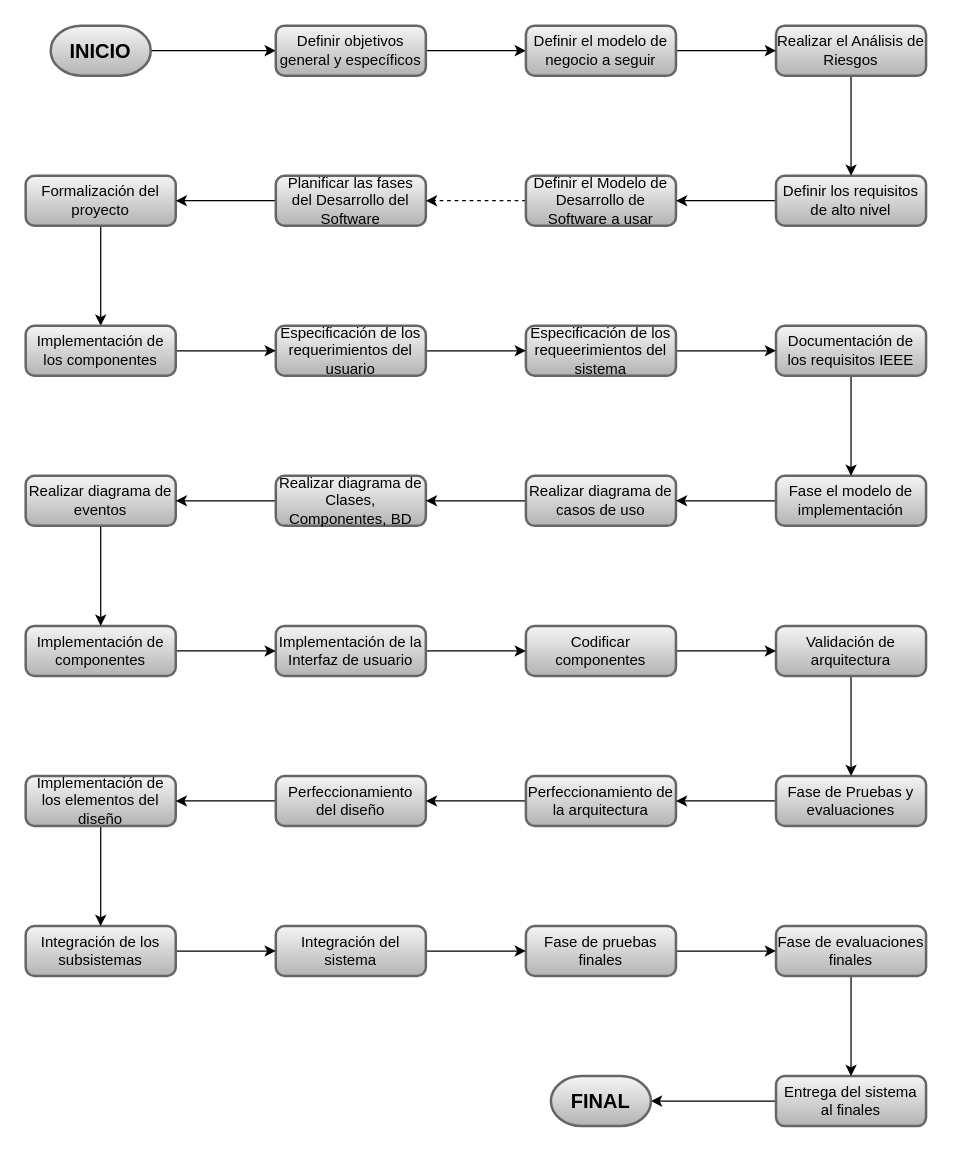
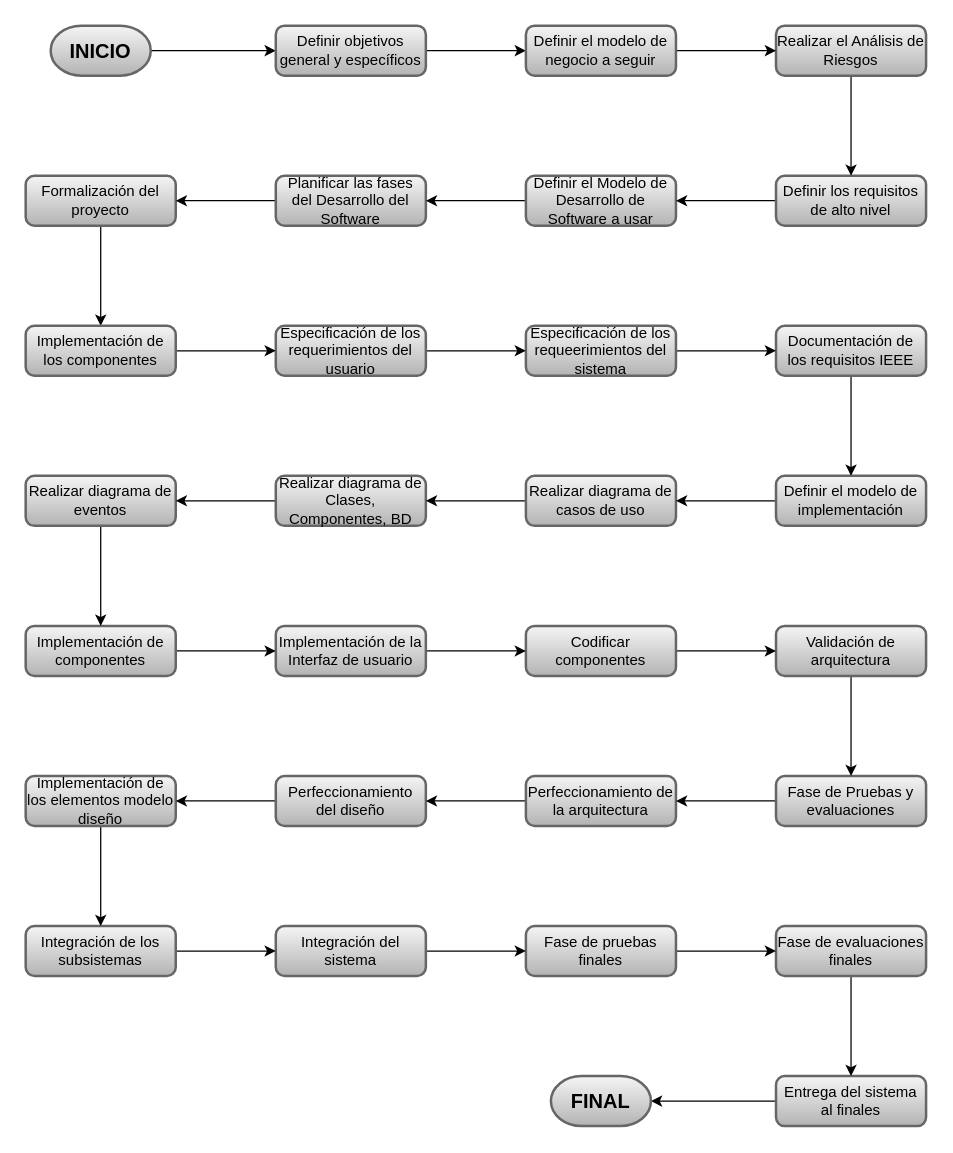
edge "Definir el Modelo de Desarrollo de Software a usar" -> "Planificar las fases del Desarrollo del Software": style dashed -> solid
node "Fase el modelo de implementación": label "Fase el modelo de implementación" -> "Definir el modelo de implementación"
node "Implementación de los elementos del diseño": label "Implementación de los elementos del diseño" -> "Implementación de los elementos modelo diseño"
